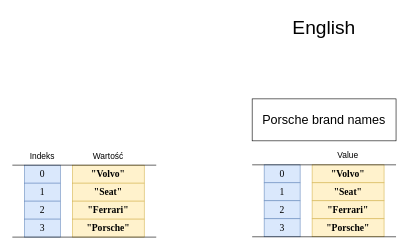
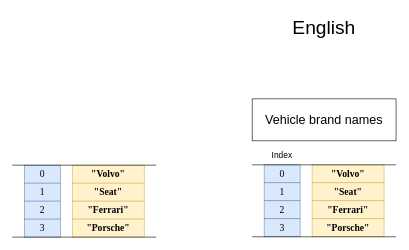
node "Porsche brand names": label "Porsche brand names" -> "Vehicle brand names"
node "Indeks": removed
node "Wartość": removed
node "Index": added
node "Value": removed
